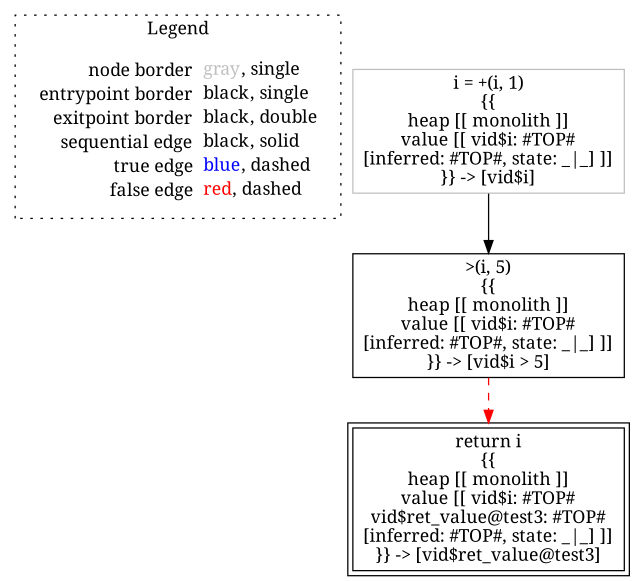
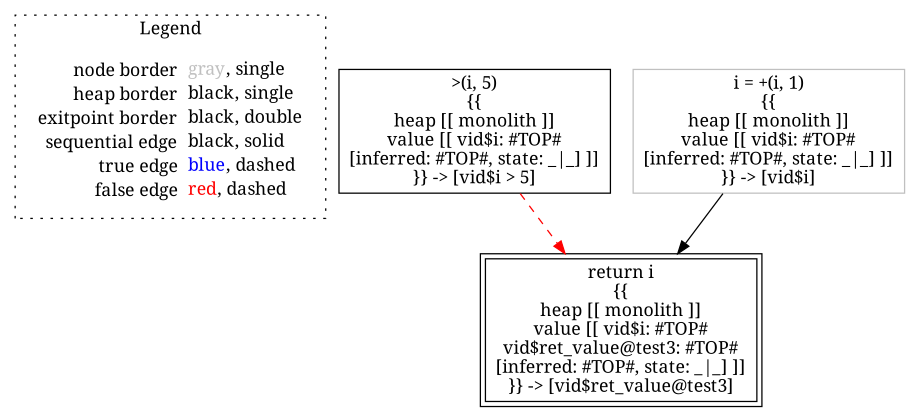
node "node border": text "entrypoint border" -> "heap border"
edge "i = +(i, 1)" -> ">(i, 5)": now "i = +(i, 1)" -> "return i"
